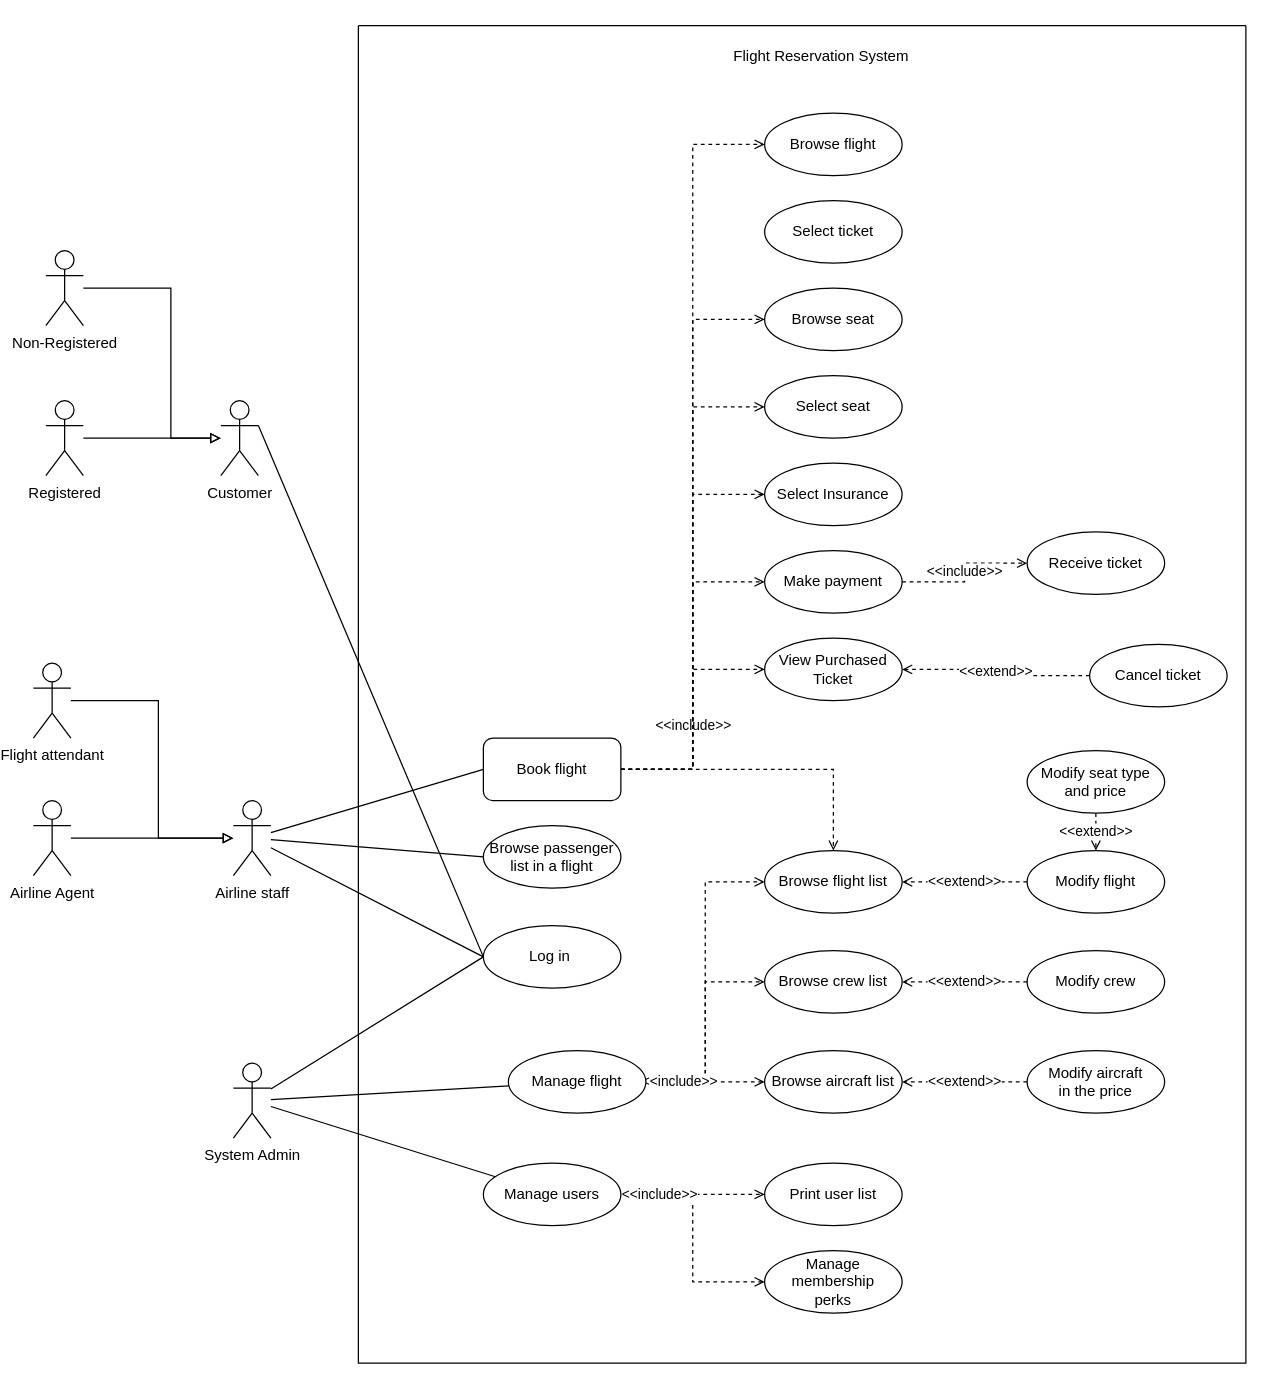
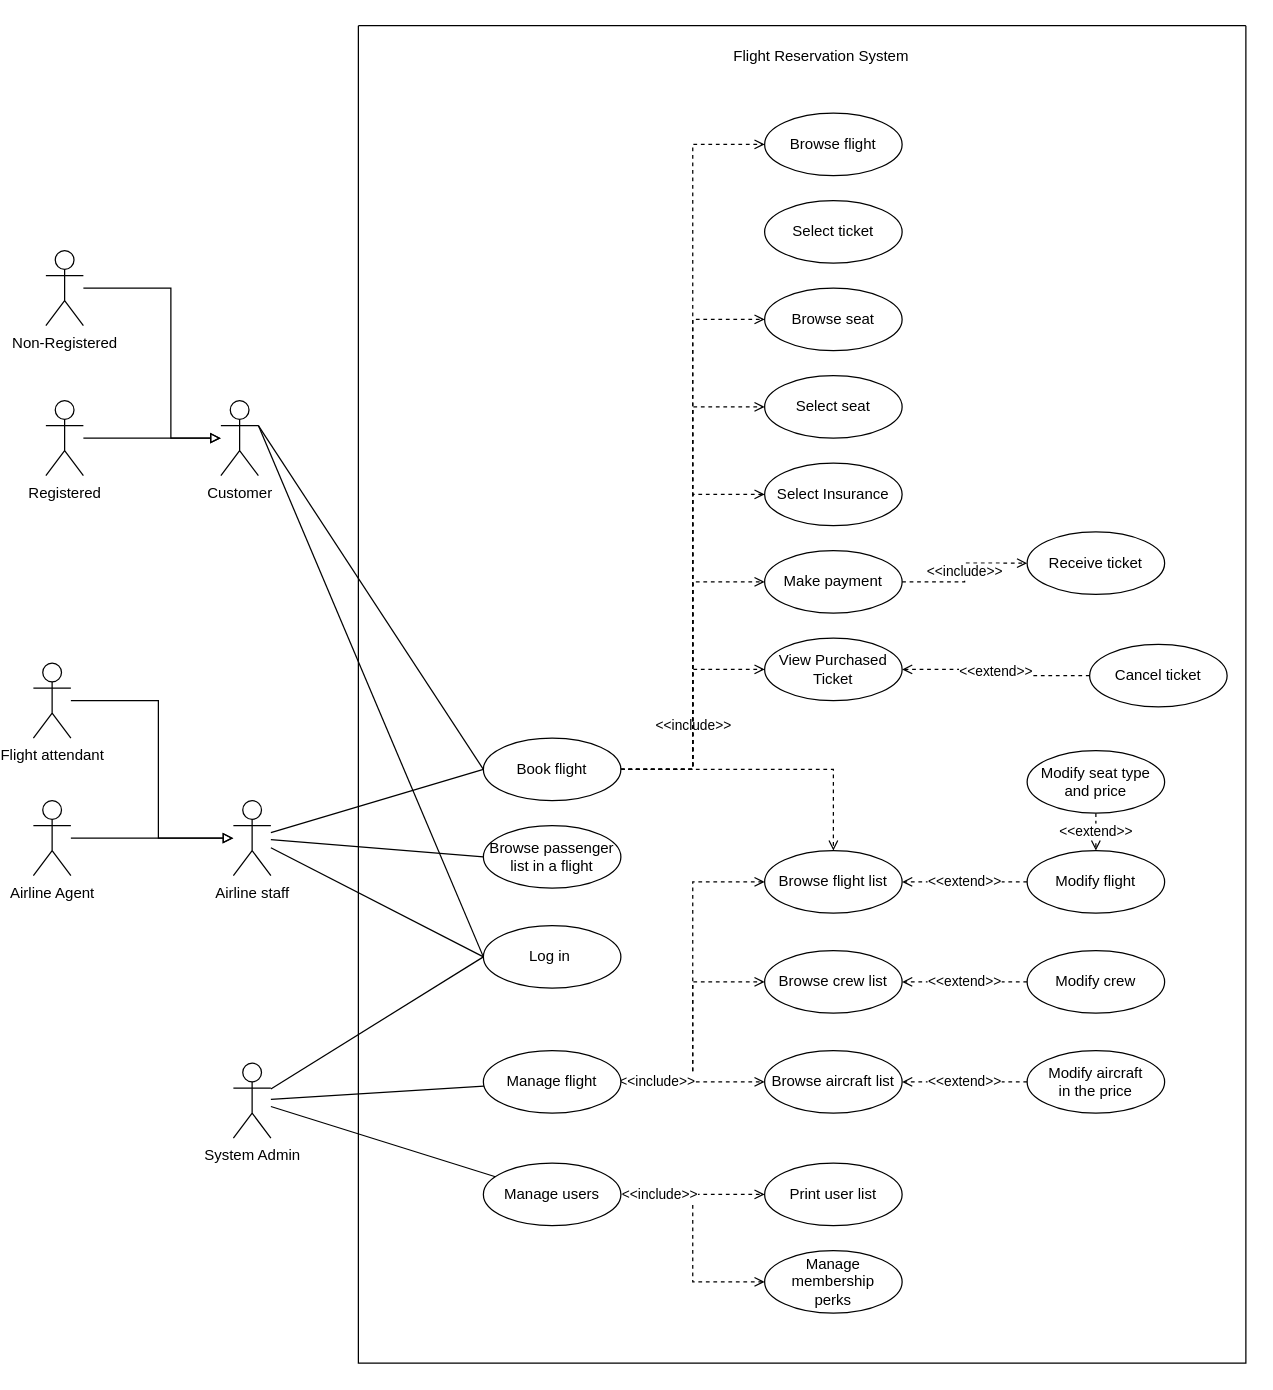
edge "Customer" -- "Book flight": added
node "Book flight": shape rounded rectangle -> ellipse
node "Manage flight": moved (577, 1082) -> (552, 1082)
